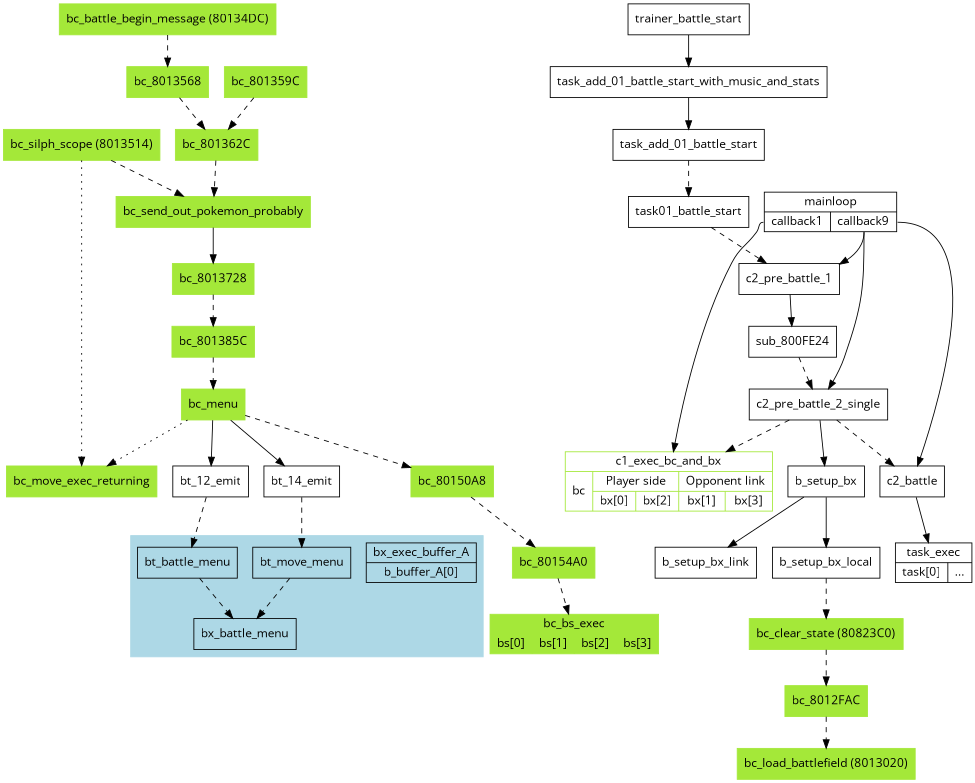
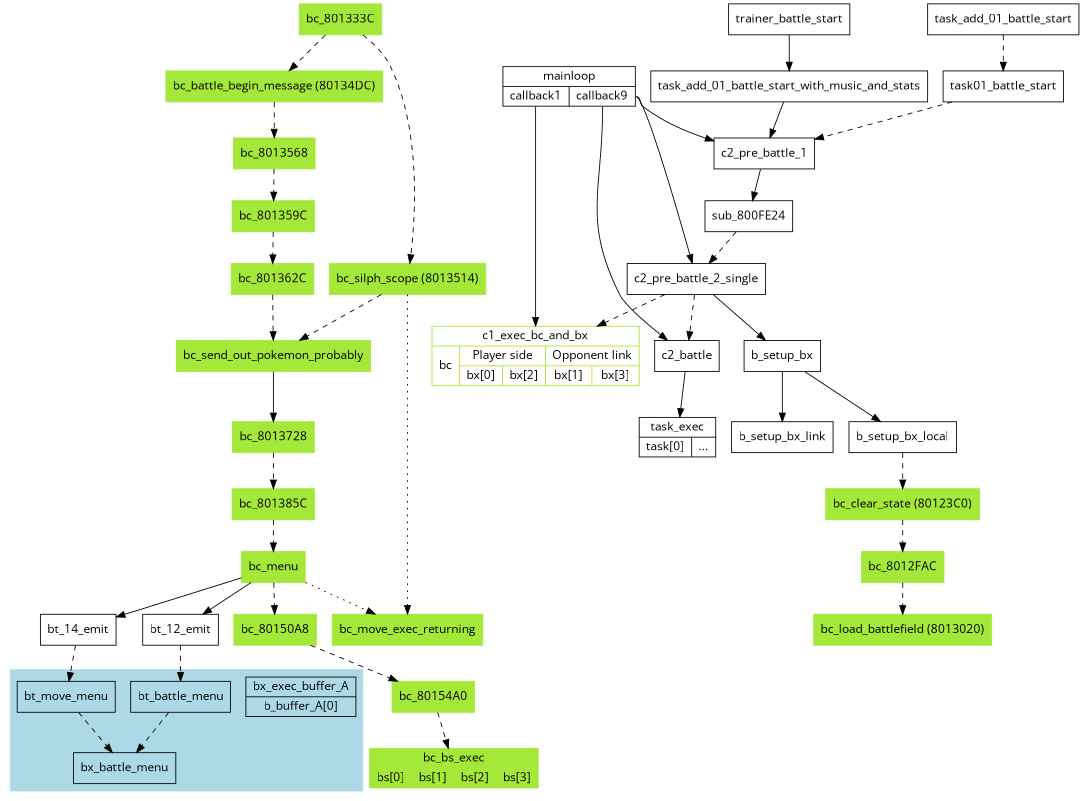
node "bc_801333C": added
edge "task_add_01_battle_start_with_music_and_stats" -> "task_add_01_battle_start": now "task_add_01_battle_start_with_music_and_stats" -> "c2_pre_battle_1"
edge "bc_8013568" -> "bc_801362C": now "bc_8013568" -> "bc_801359C"
node "bc_clear_state (80823C0)": label "bc_clear_state (80823C0)" -> "bc_clear_state (80123C0)"
